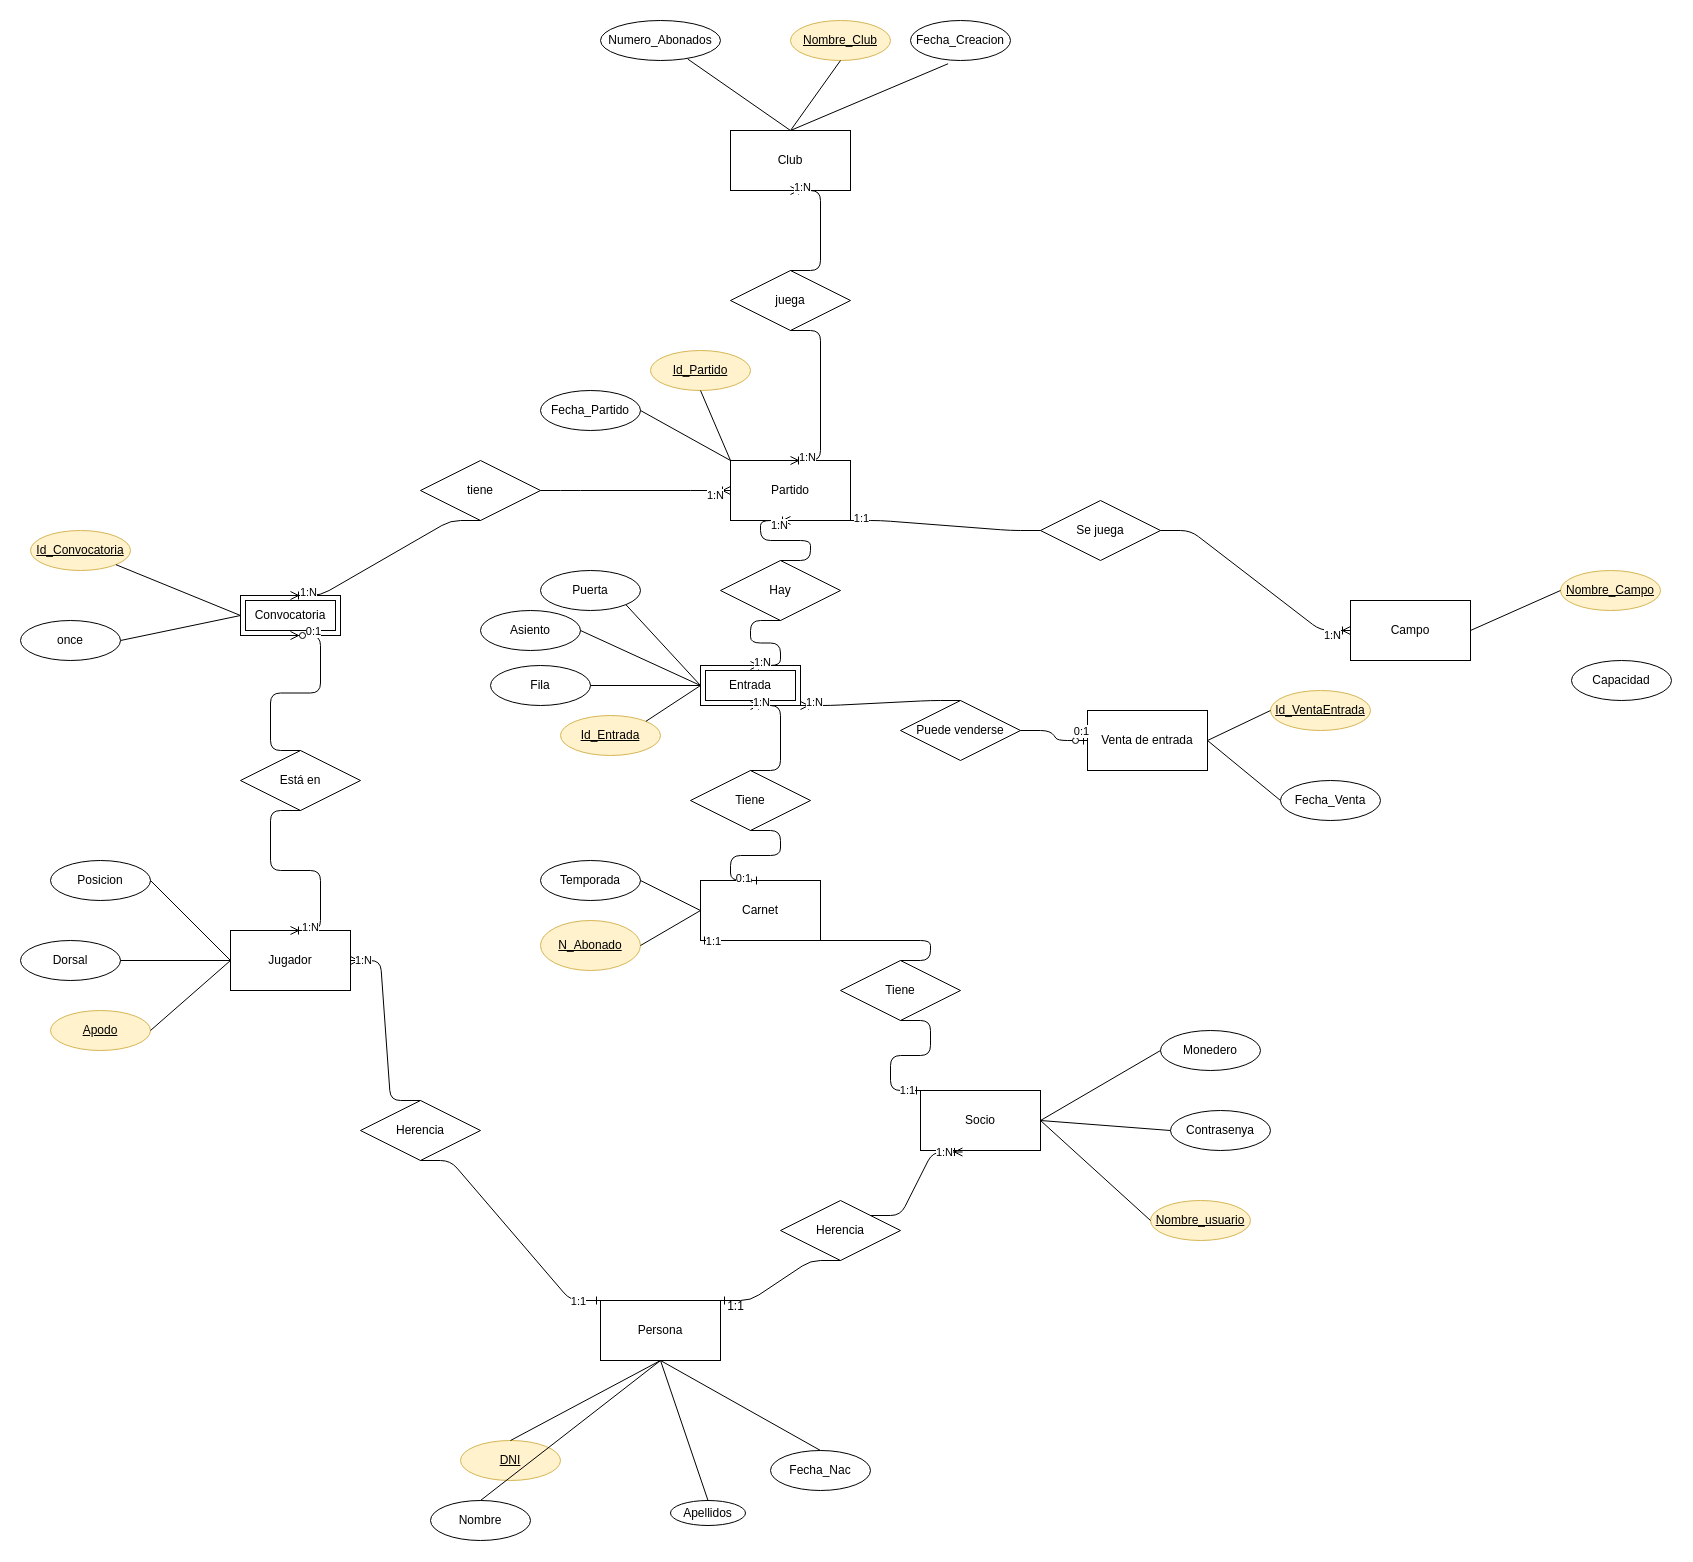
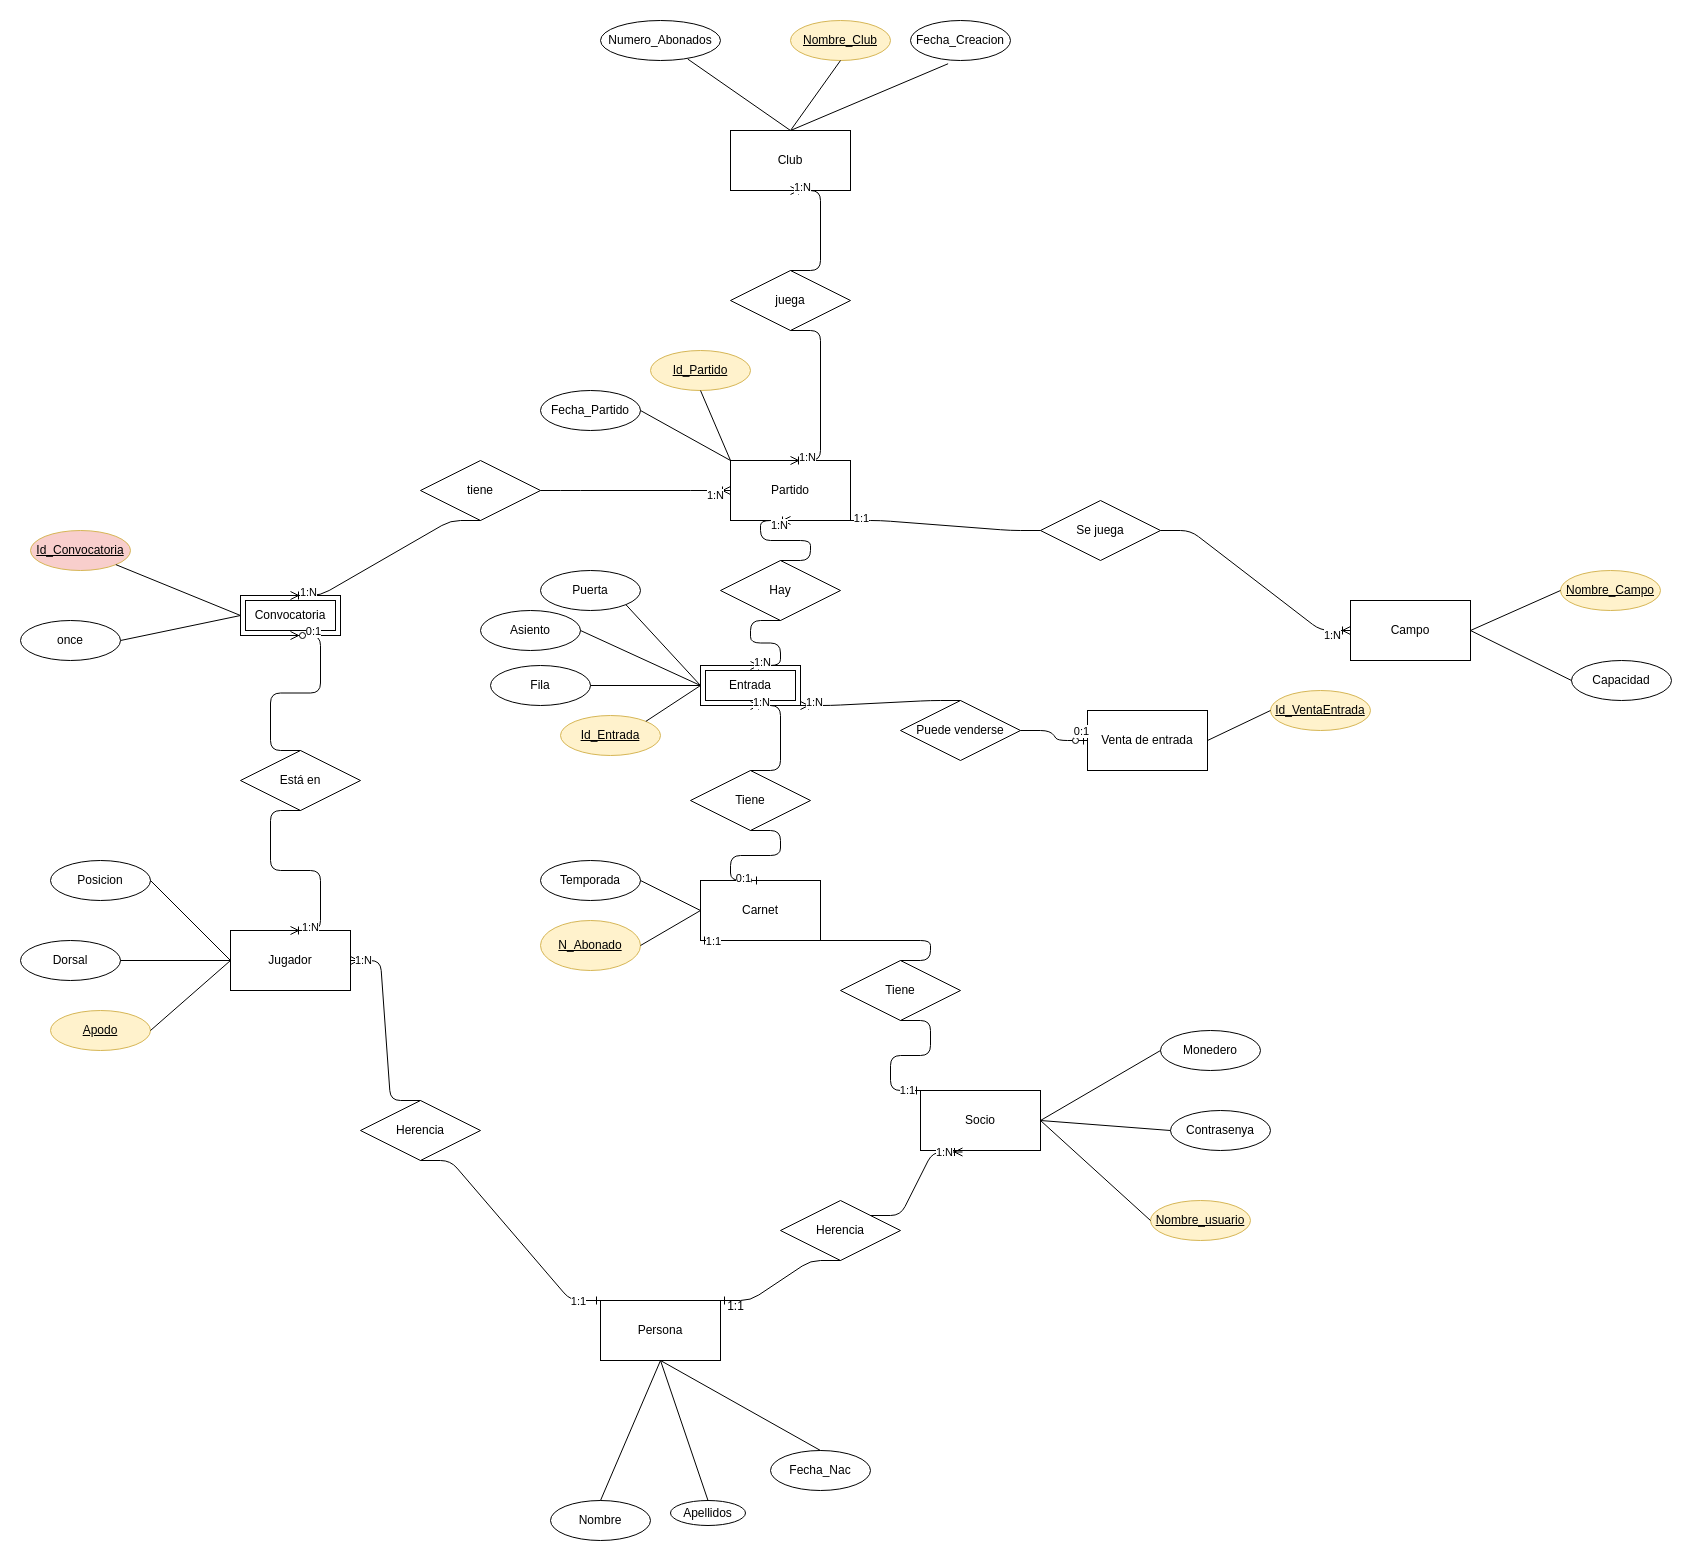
node "Id_Convocatoria": fillcolor #fff2cc -> #f8cecc
edge "Campo" -- "Capacidad": added
edge "Venta de entrada" -- "Fecha_Venta": removed
node "Fecha_Venta": removed
edge "Persona" -- "DNI": removed
node "DNI": removed
node "Nombre": moved (481, 1521) -> (601, 1521)
